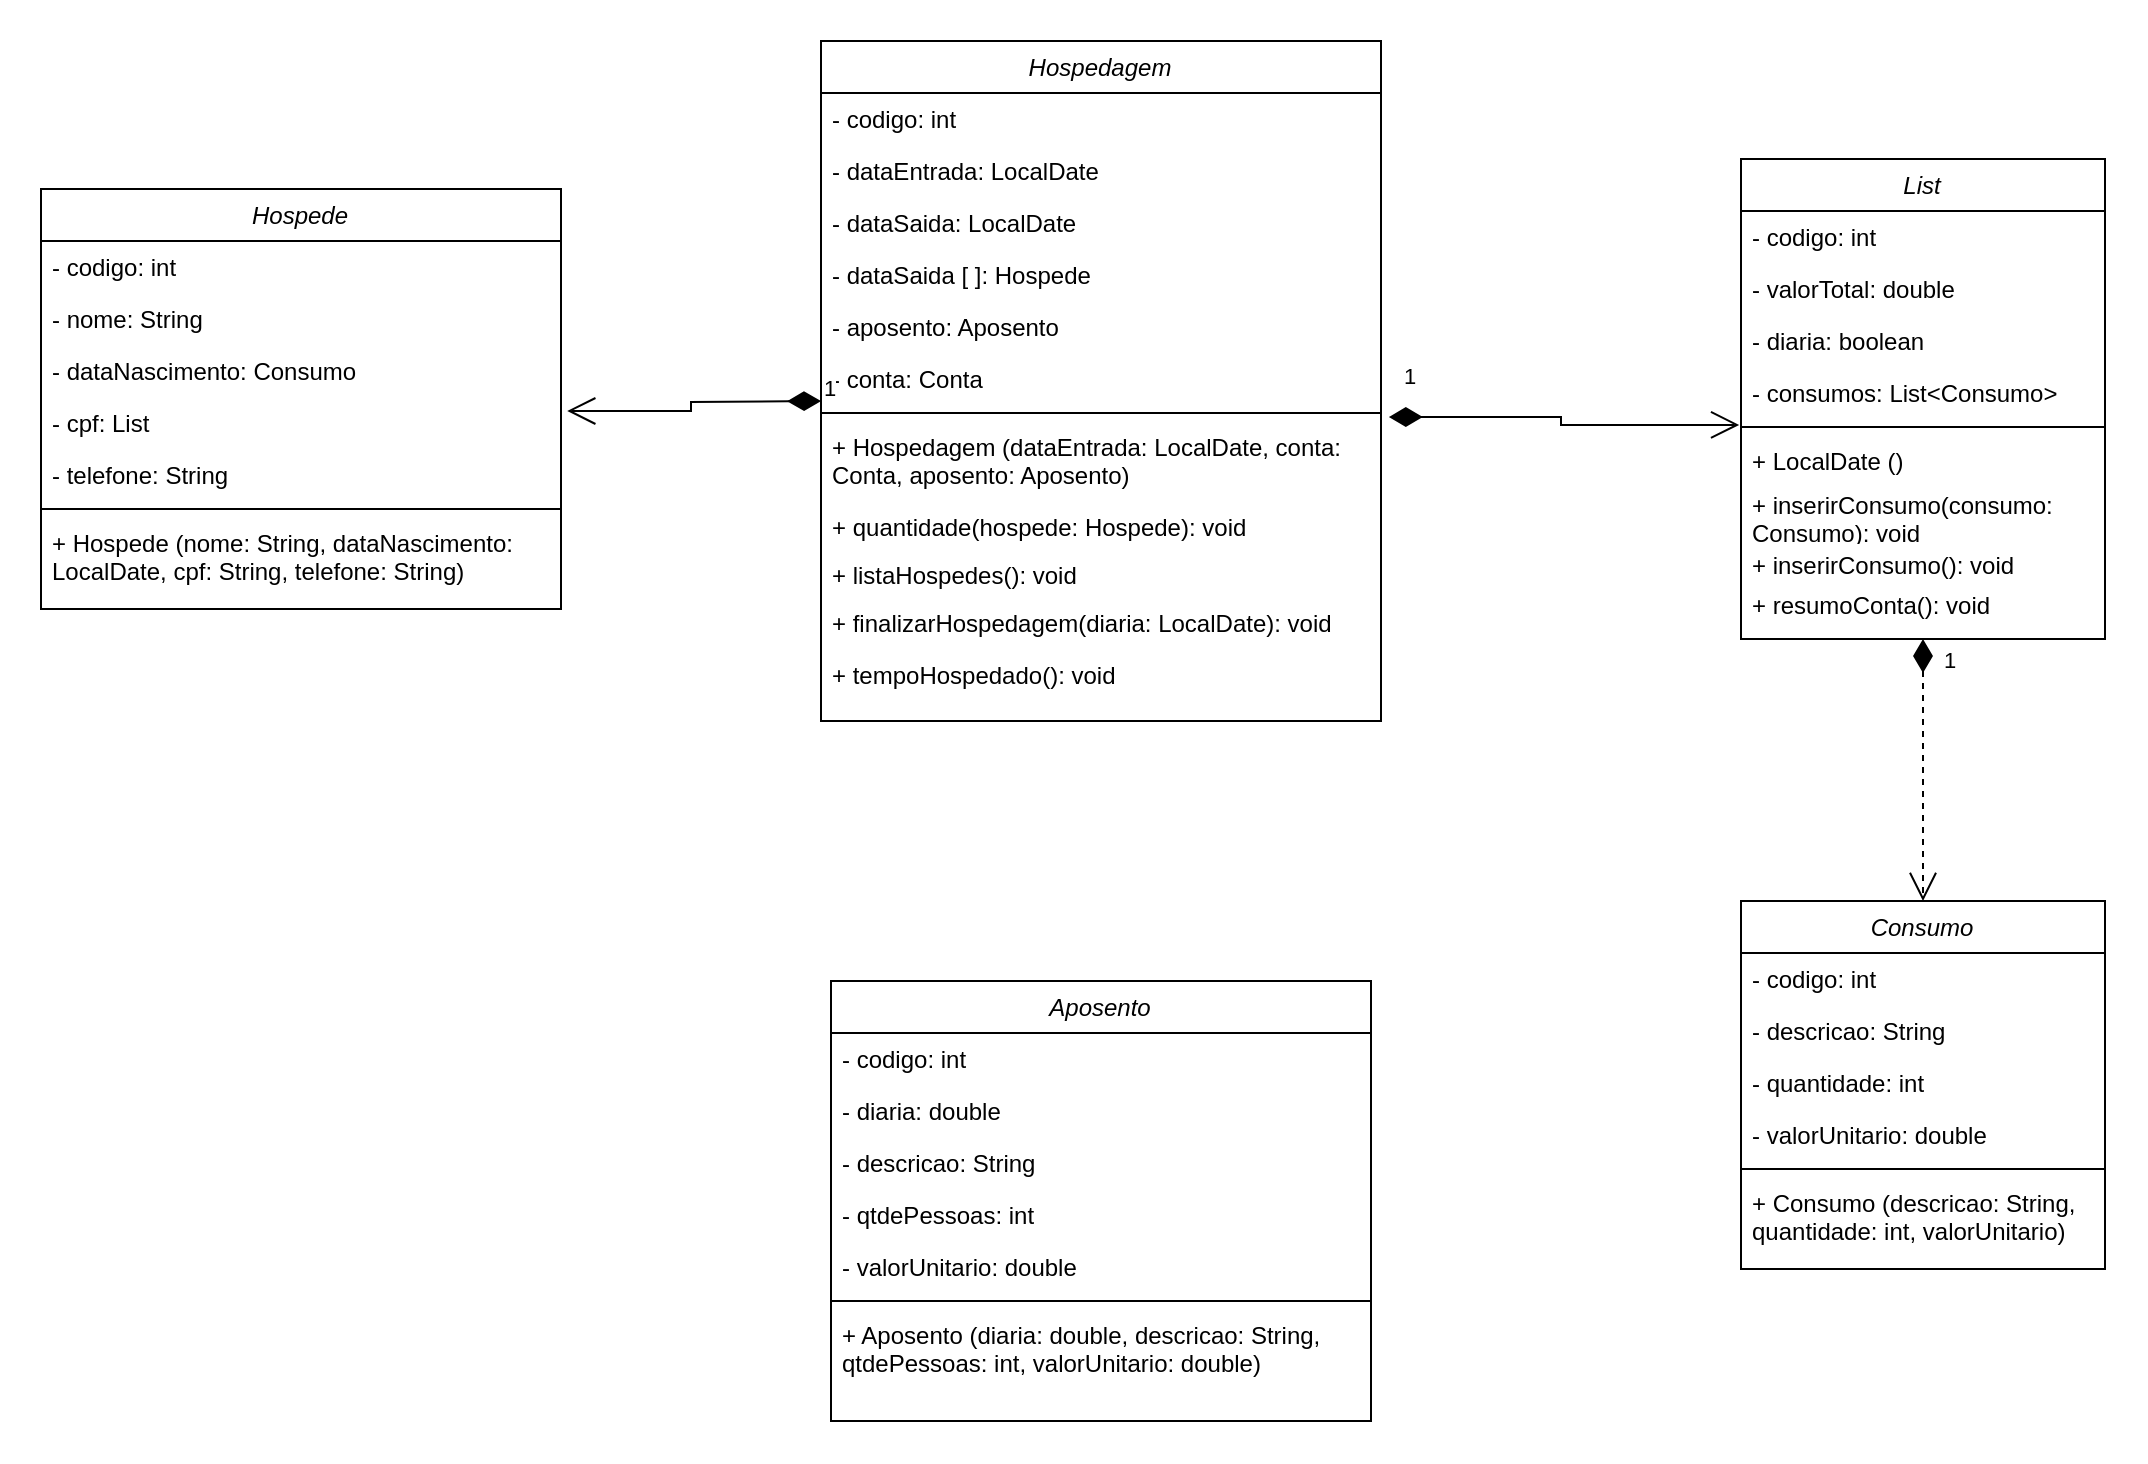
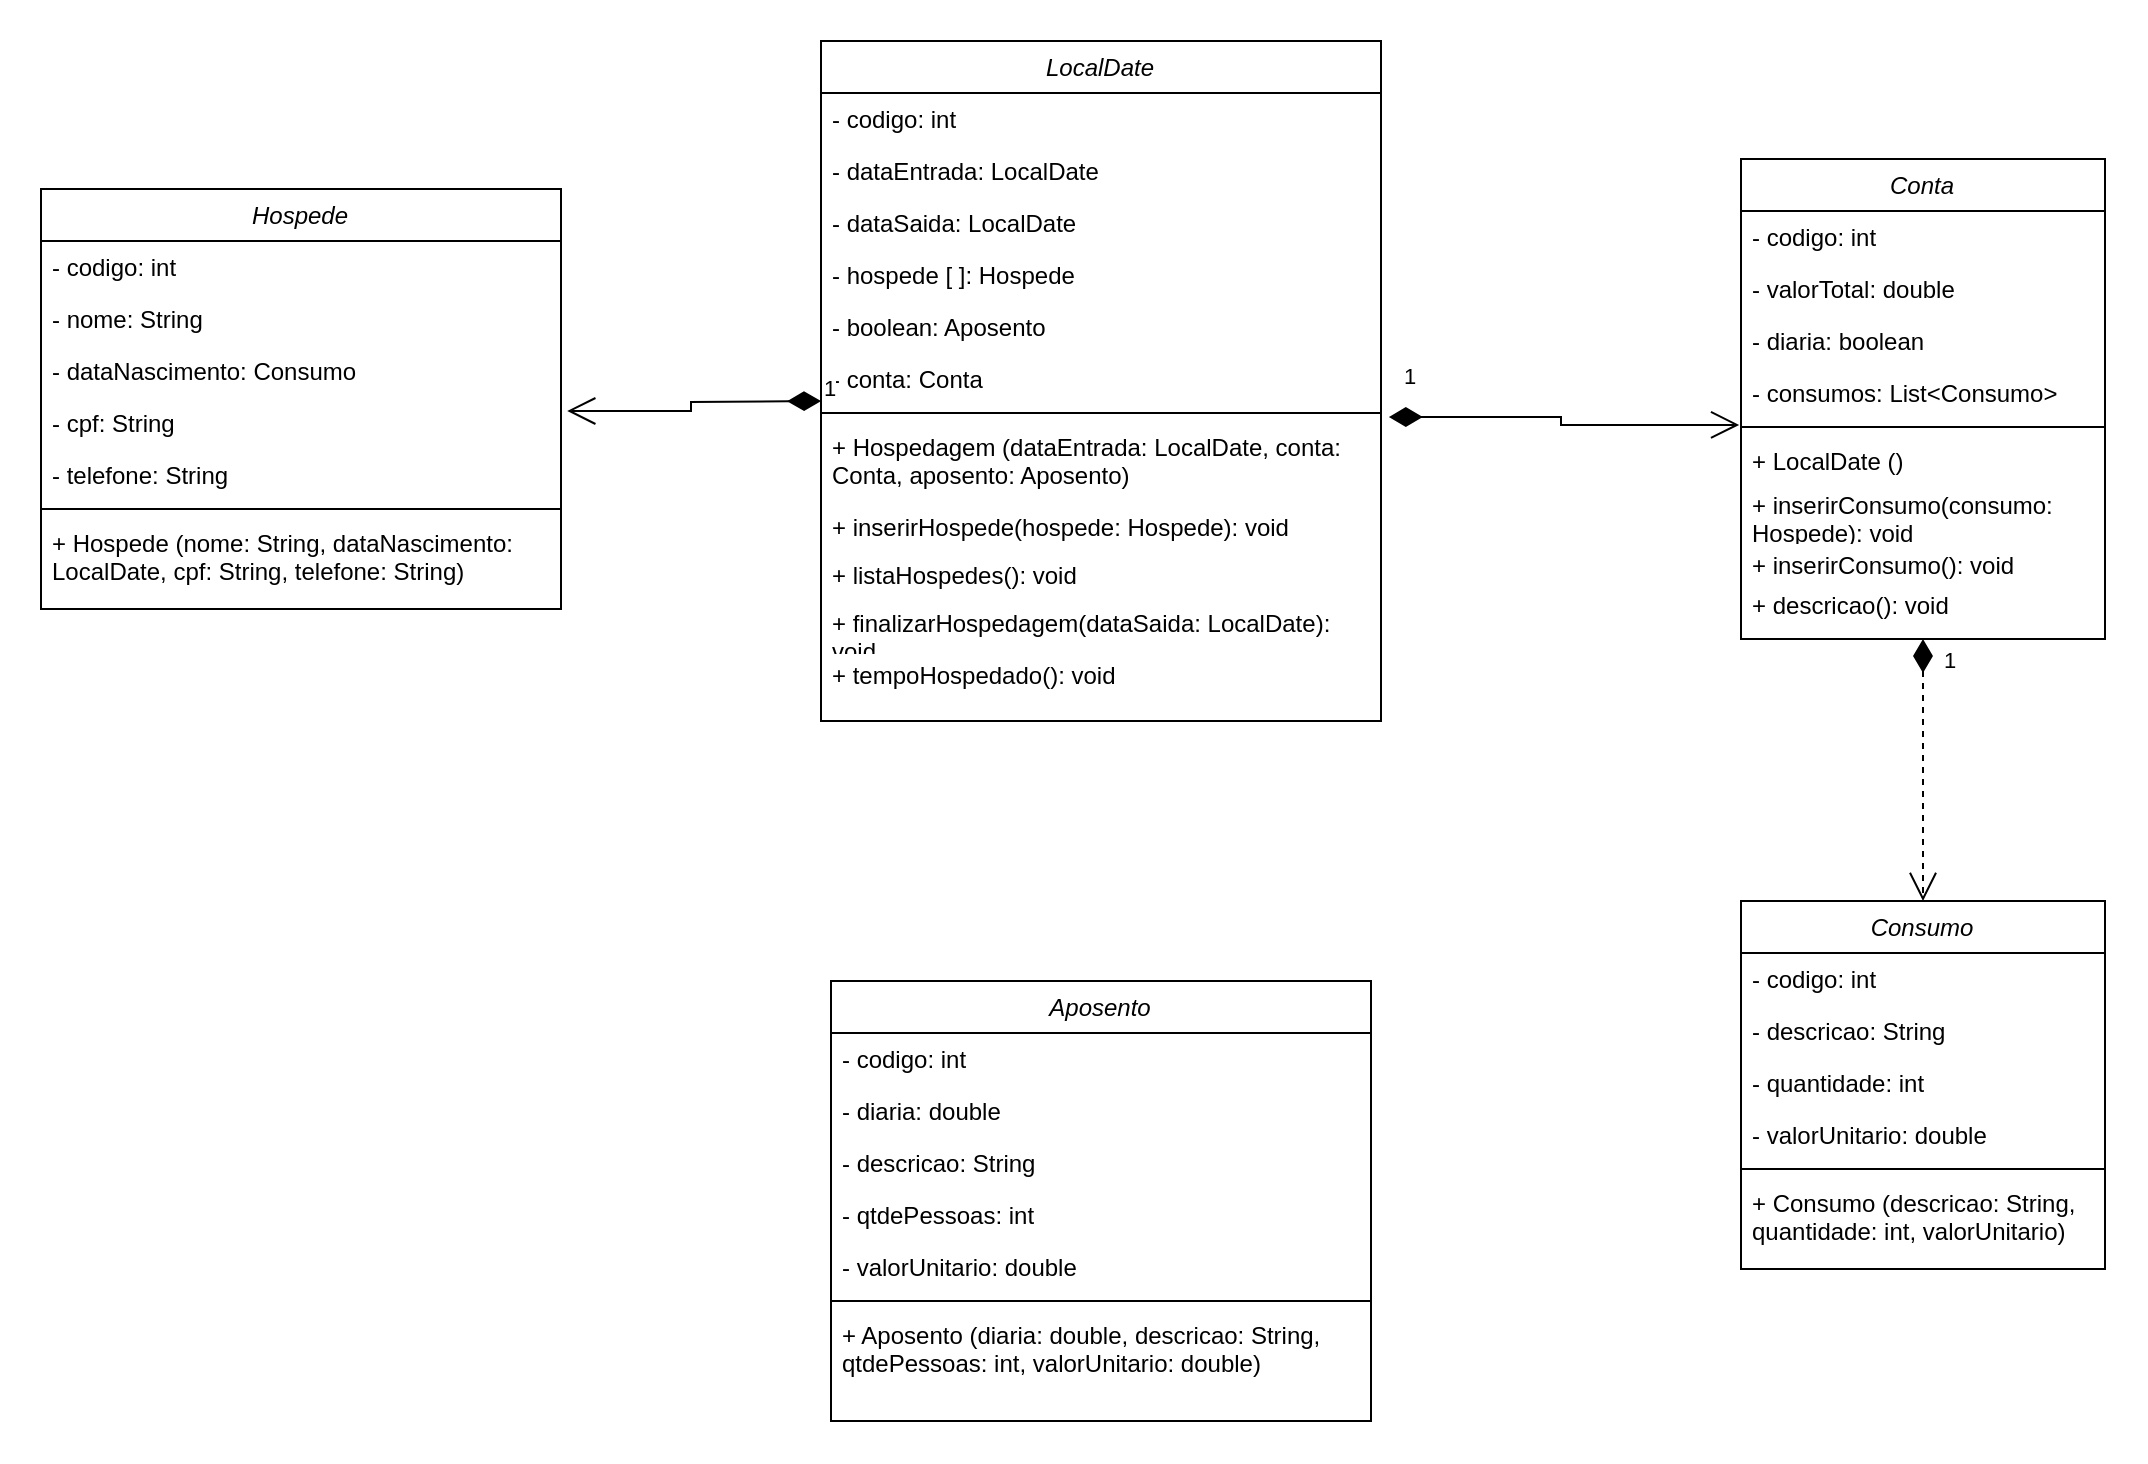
node "Hospedagem": label "Hospedagem" -> "LocalDate"
node "List": label "List" -> "Conta"
node "- dataSaida [ ]: Hospede": label "- dataSaida [ ]: Hospede" -> "- hospede [ ]: Hospede"
node "- aposento: Aposento": label "- aposento: Aposento" -> "- boolean: Aposento"
node "- cpf: List": label "- cpf: List" -> "- cpf: String"
node "+ inserirConsumo(consumo: Consumo): void": label "+ inserirConsumo(consumo: Consumo): void" -> "+ inserirConsumo(consumo: Hospede): void"
node "+ quantidade(hospede: Hospede): void": label "+ quantidade(hospede: Hospede): void" -> "+ inserirHospede(hospede: Hospede): void"
node "+ resumoConta(): void": label "+ resumoConta(): void" -> "+ descricao(): void"
node "+ finalizarHospedagem(diaria: LocalDate): void": label "+ finalizarHospedagem(diaria: LocalDate): void" -> "+ finalizarHospedagem(dataSaida: LocalDate): void"
